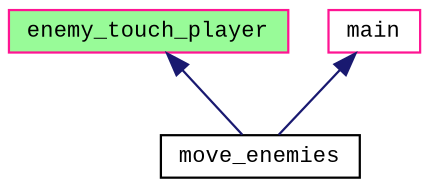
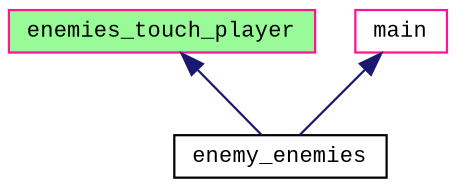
node "enemy_touch_player": label "enemy_touch_player" -> "enemies_touch_player"
node "move_enemies": label "move_enemies" -> "enemy_enemies"
